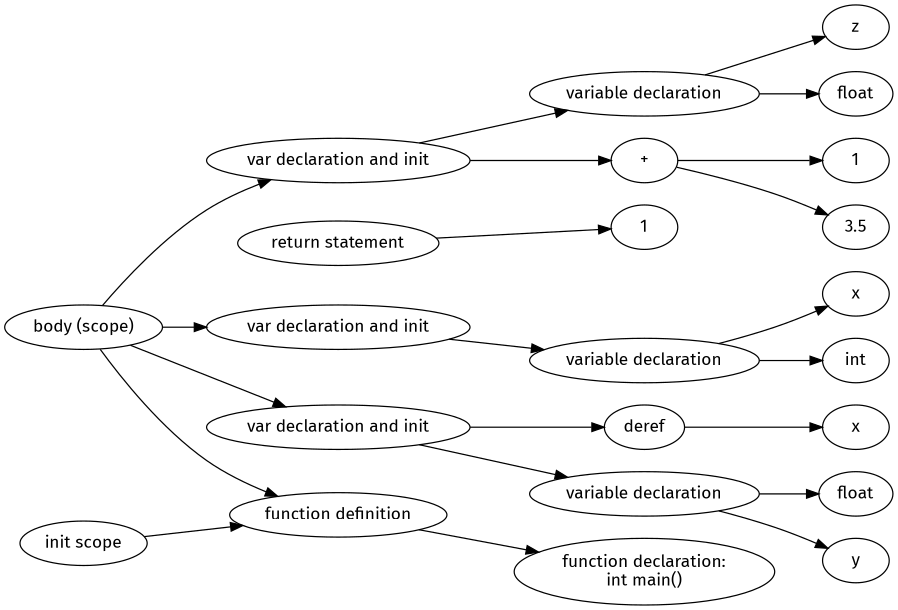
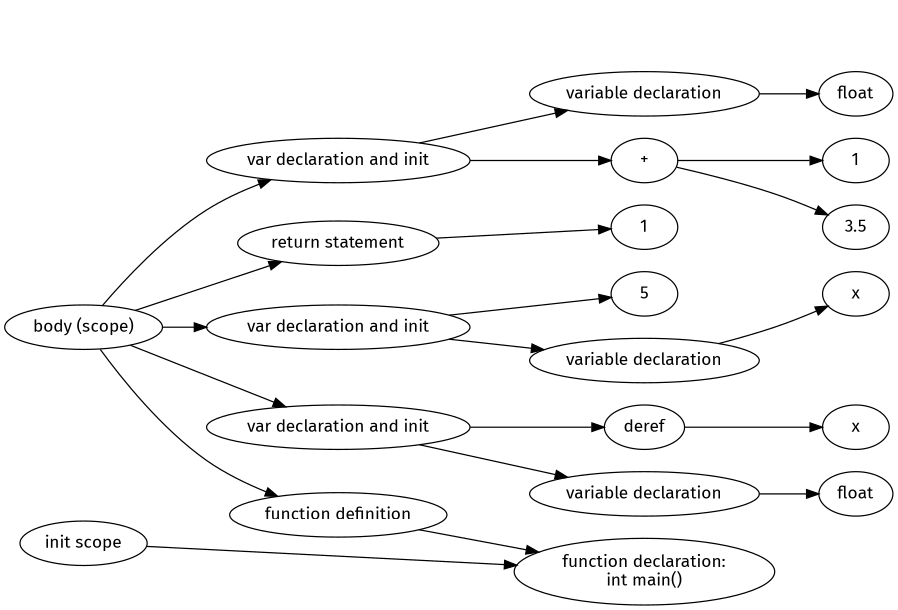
node "z": removed
edge "body (scope)" -> "return statement": added
node "5": added
node "int": removed
edge "init scope" -> "function definition": now "init scope" -> "function declaration: int main()"
node "y": removed
